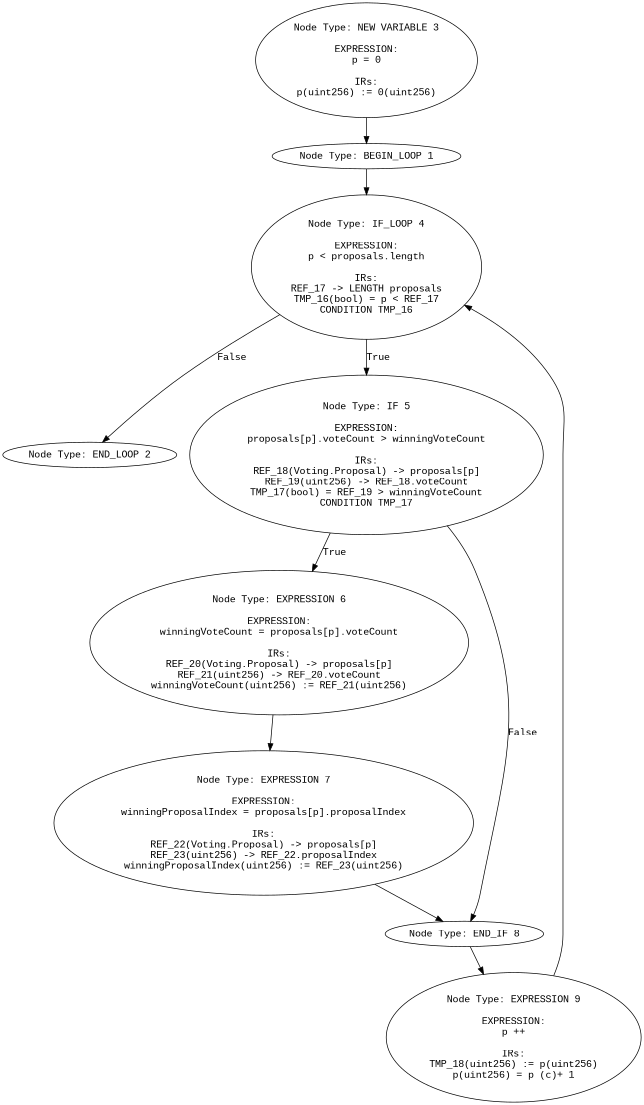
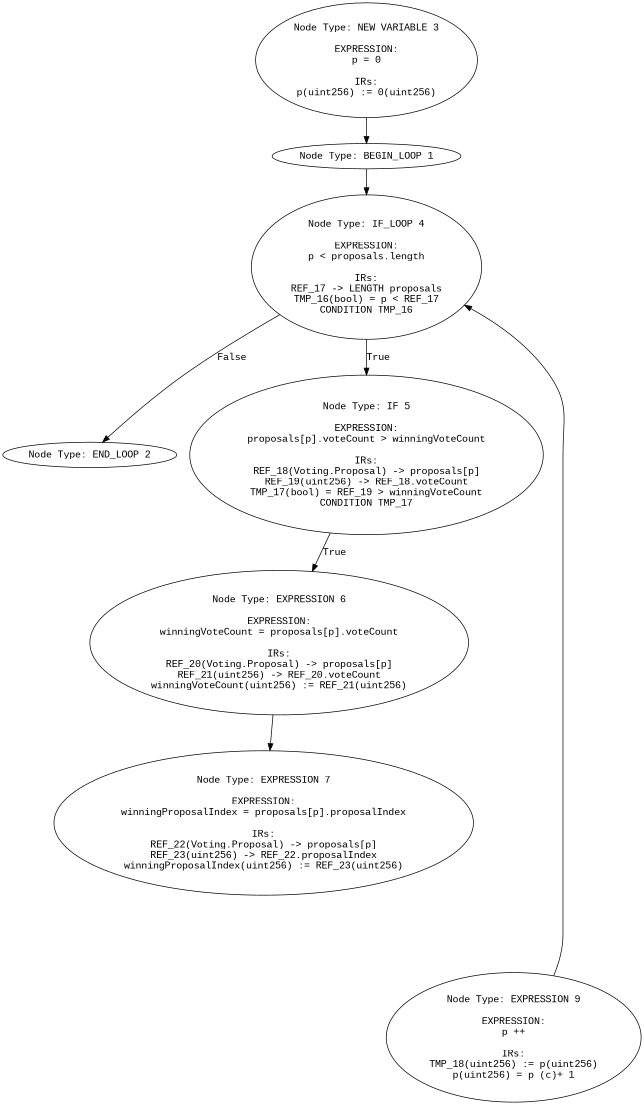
node "Node Type: END_IF 8": removed
